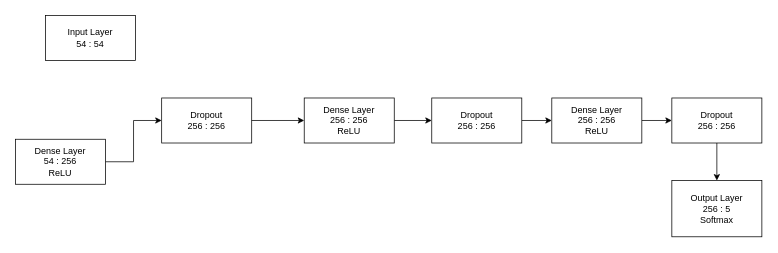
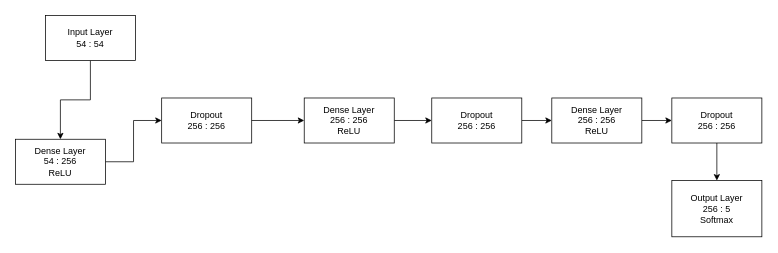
edge "Input Layer 54 : 54" -> "Dense Layer 54 : 256 ReLU": added
